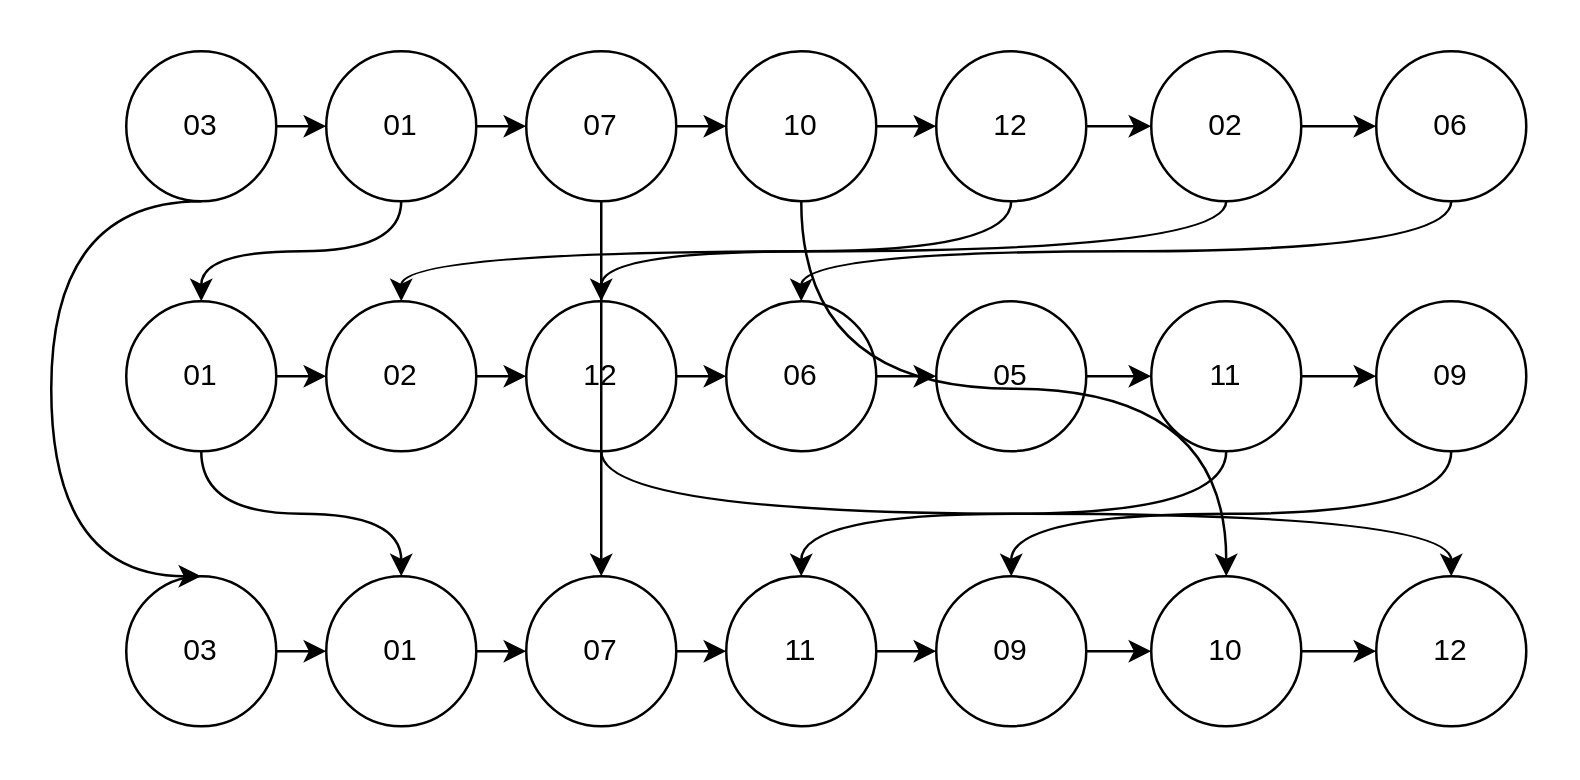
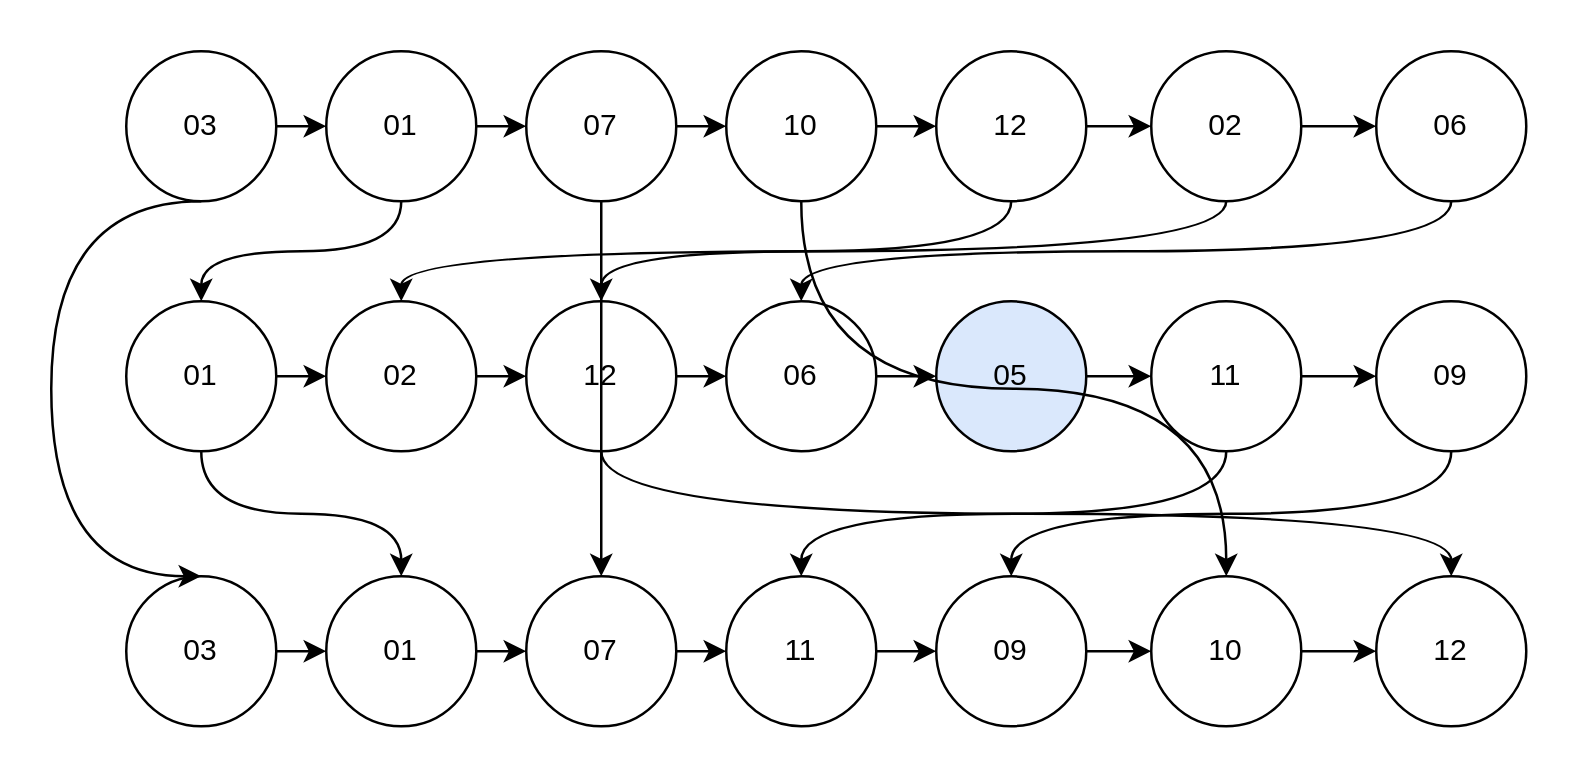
node "05": fillcolor #ffffff -> #dae8fc
